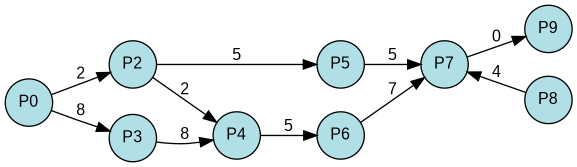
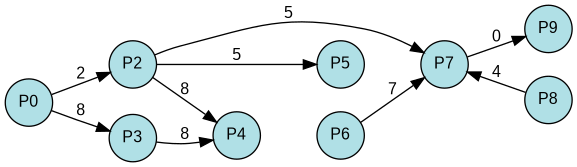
edge "P5" -> "P7": now "P2" -> "P7"
edge "P2" -> "P4": label "2" -> "8"
edge "P4" -> "P6": removed, label "5"
